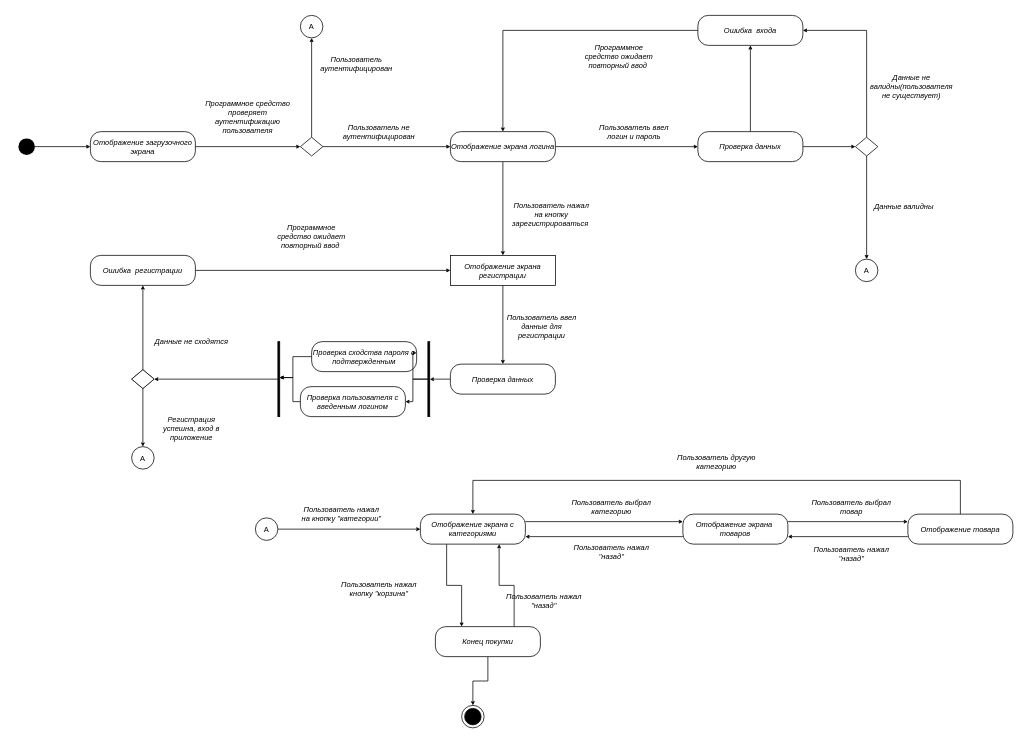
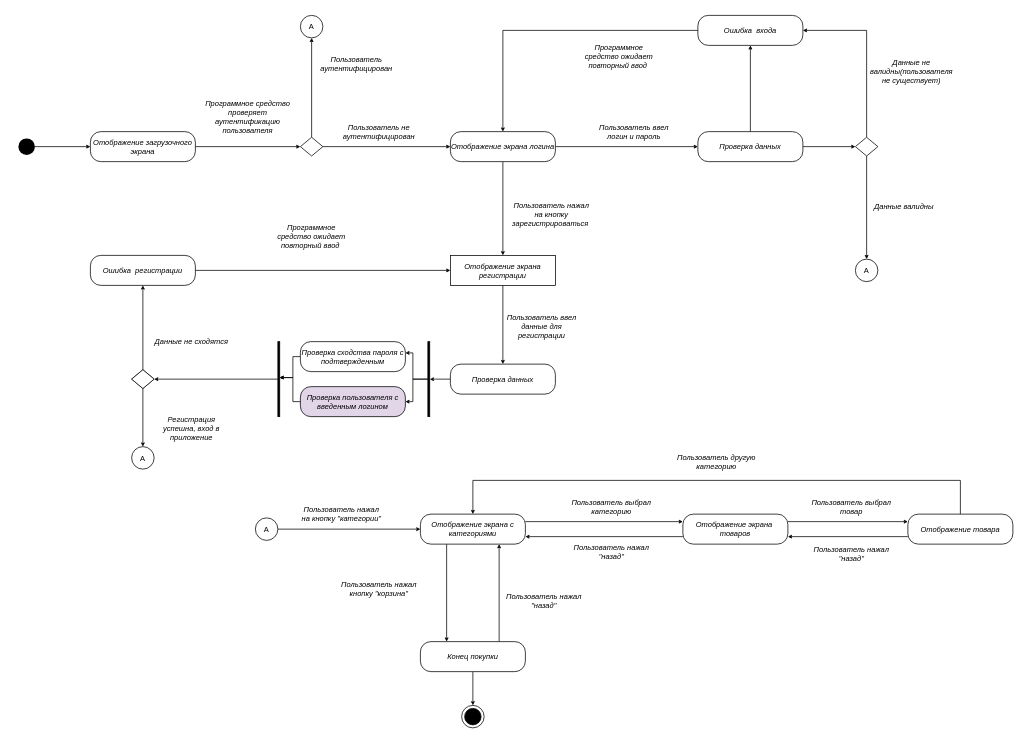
node "Данные не валидны(пользователя не существует)": moved (912, 87) -> (912, 72)
node "Проверка сходства пароля с подтвержденным": moved (364, 357) -> (353, 357)
node "Проверка пользователя с введенным логином": fillcolor #ffffff -> #e1d5e7
node "Конец покупки": moved (488, 642) -> (473, 657)
